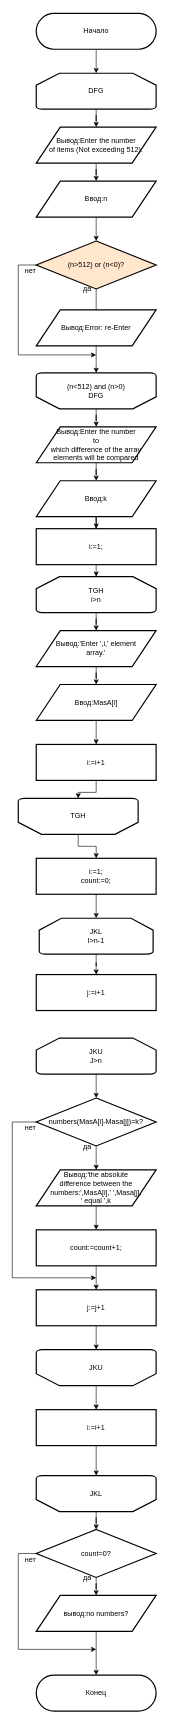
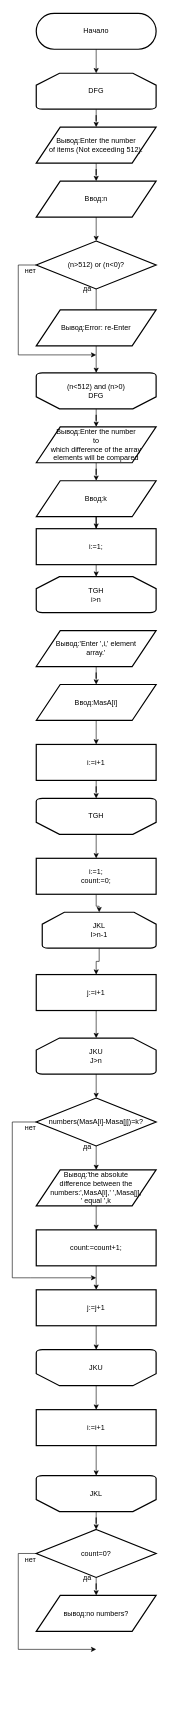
node "(n>512) or (n<0)?": fillcolor #ffe6cc -> #ffffff
edge "TGH i>n" -> "Вывод:'Enter ',i,' element array.'": removed
node "TGH": moved (78, 816) -> (96, 816)
node "JKL I>n-1": moved (96, 936) -> (99, 930)
edge "j:=i+1" -> "JKU J>n": added
edge "вывод:no numbers?" -> "Конец": removed
node "Конец": removed
